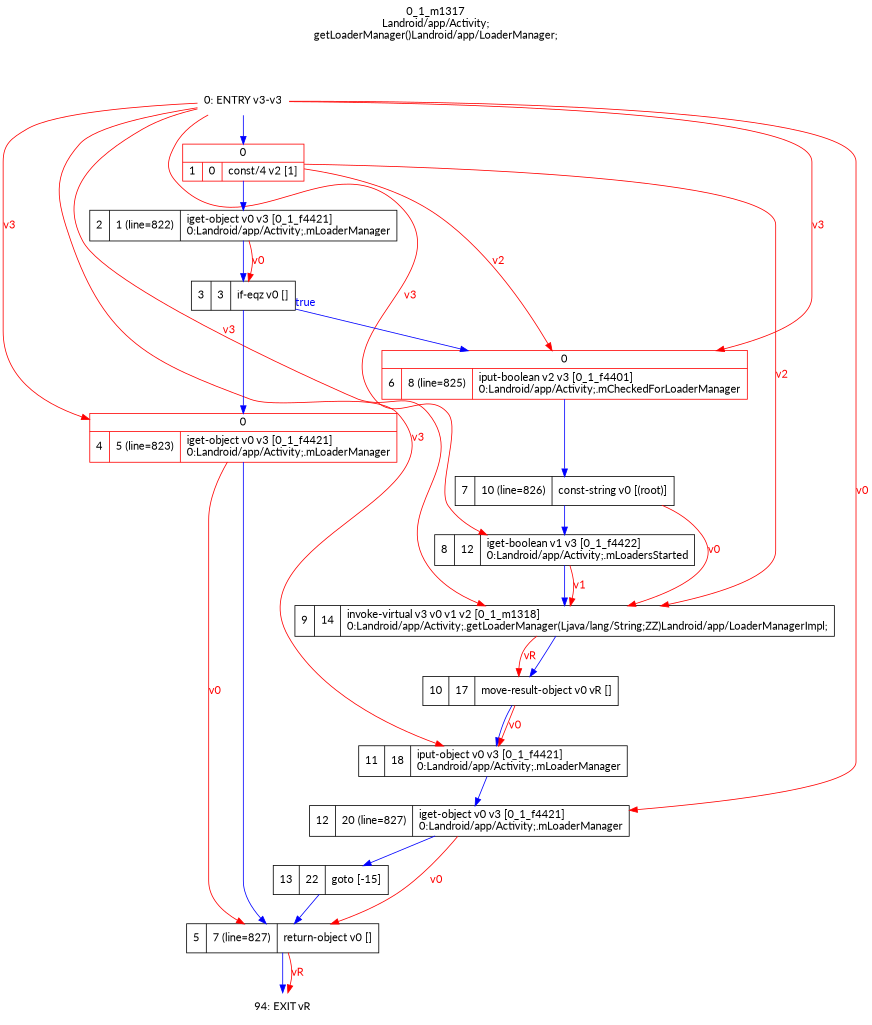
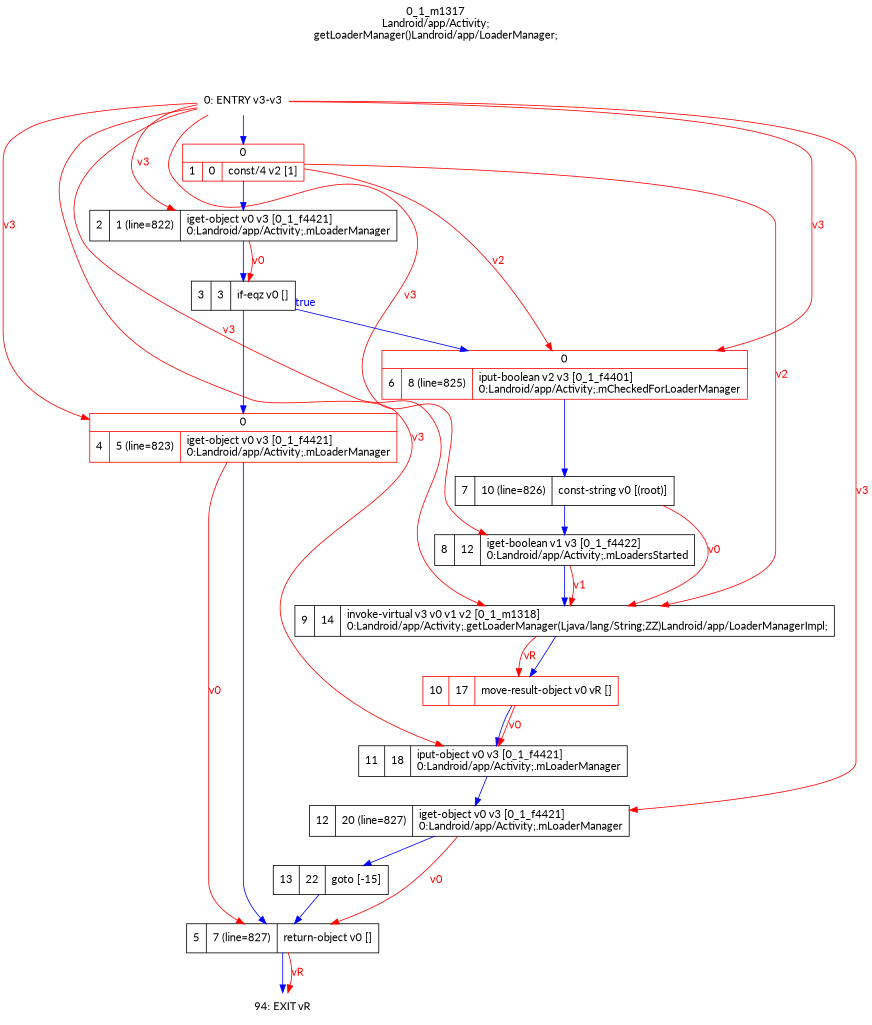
edge "0: ENTRY v3-v3" -> "2": added, label "v3"
edge "0: ENTRY v3-v3" -> "12": label "v0" -> "v3"
node "10": color black -> red
